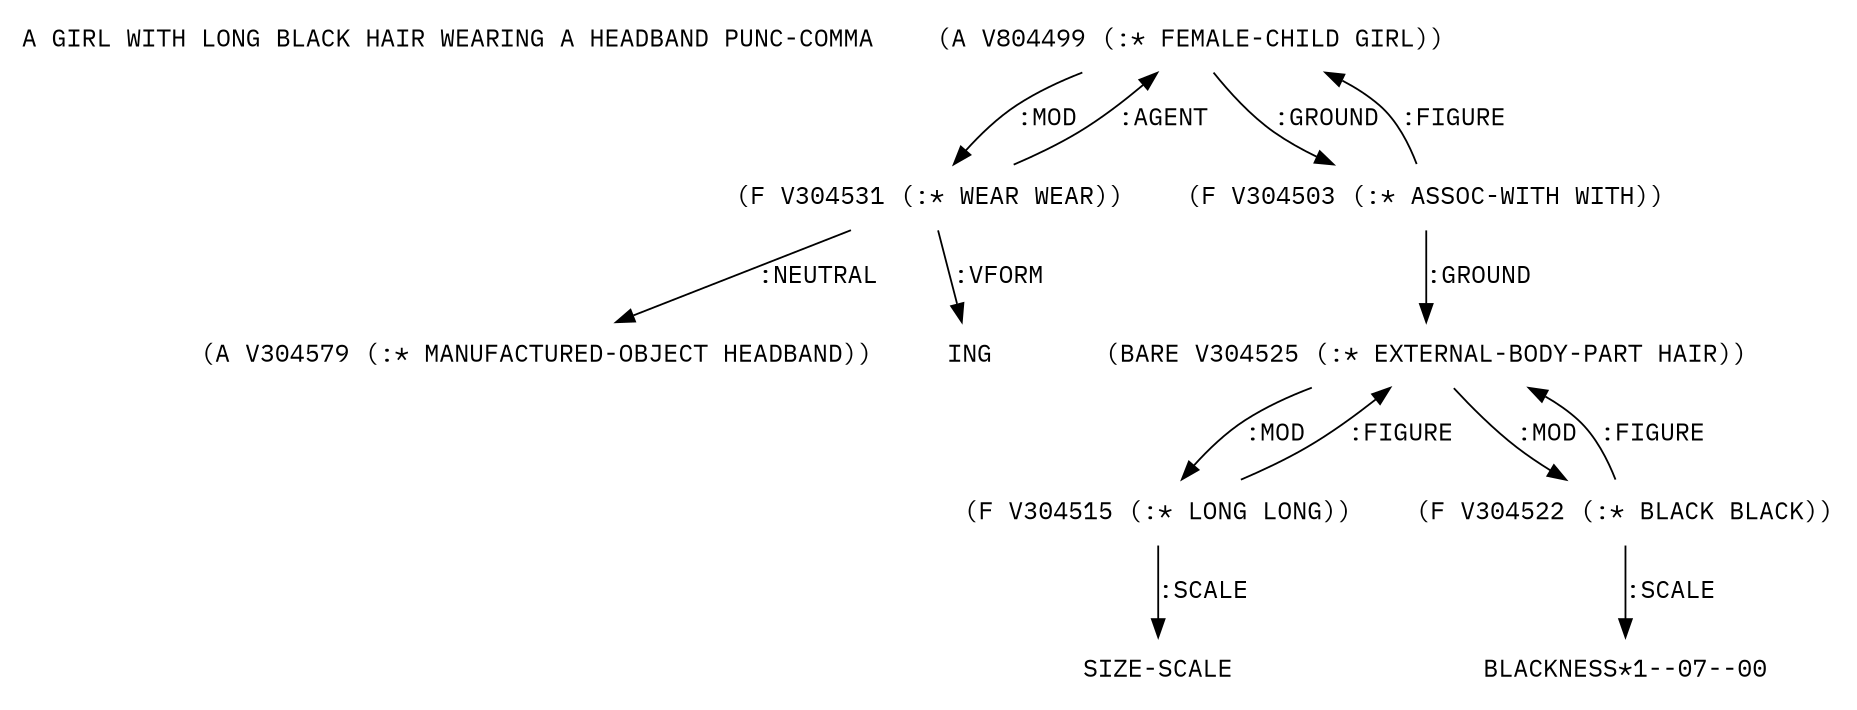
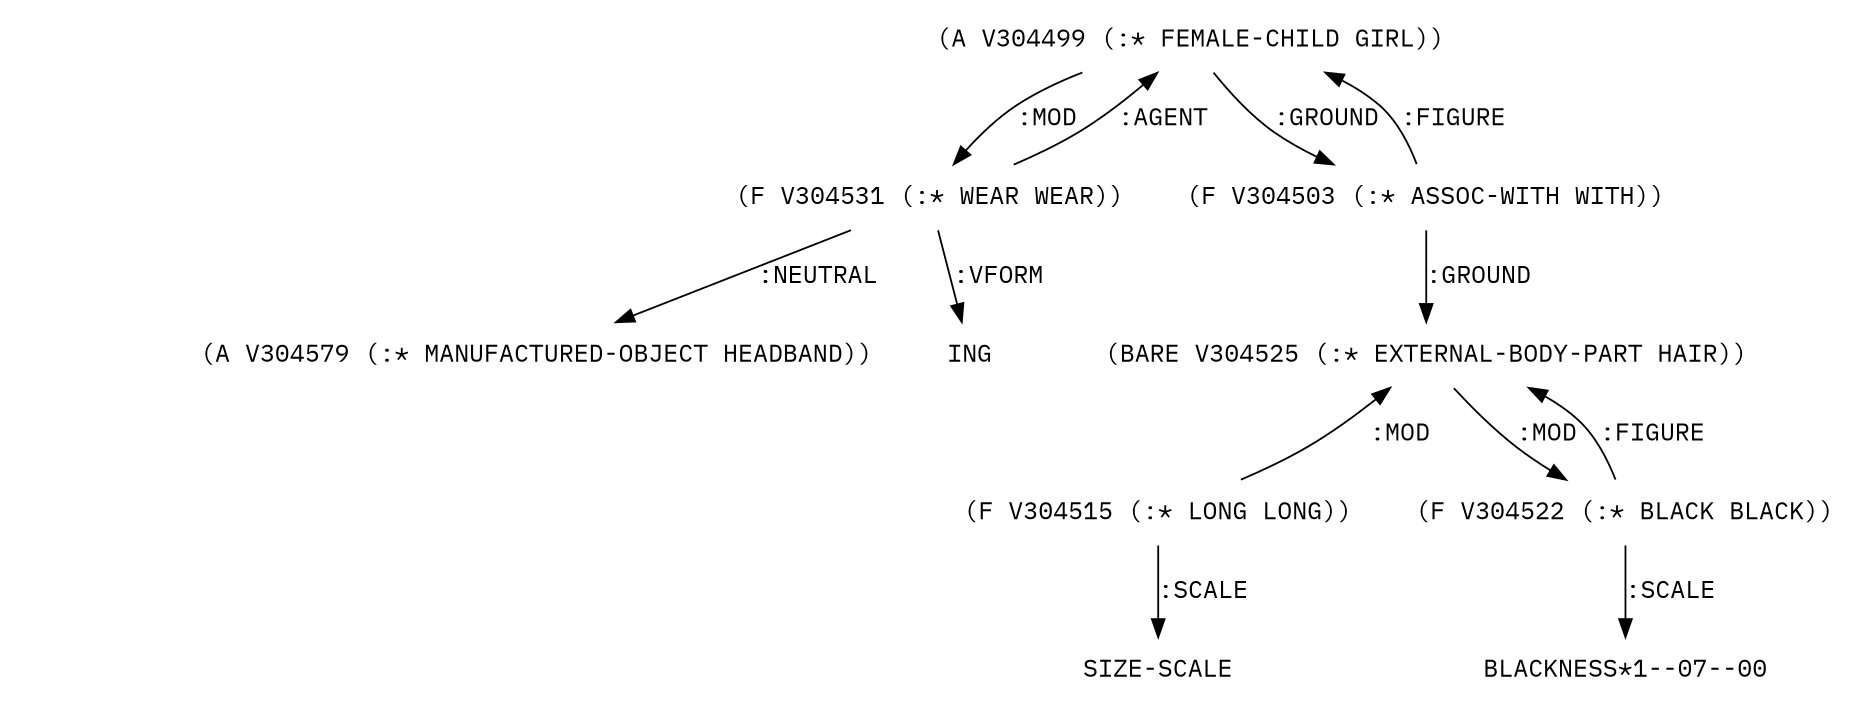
node "A GIRL WITH LONG BLACK HAIR WEARING A HEADBAND PUNC-COMMA": removed
node "(A V804499 (:* FEMALE-CHILD GIRL))": label "(A V804499 (:* FEMALE-CHILD GIRL))" -> "(A V304499 (:* FEMALE-CHILD GIRL))"
edge "(BARE V304525 (:* EXTERNAL-BODY-PART HAIR))" -> "(F V304515 (:* LONG LONG))": removed, label ":MOD"
edge "(F V304515 (:* LONG LONG))" -> "(BARE V304525 (:* EXTERNAL-BODY-PART HAIR))": label ":FIGURE" -> ":MOD"
